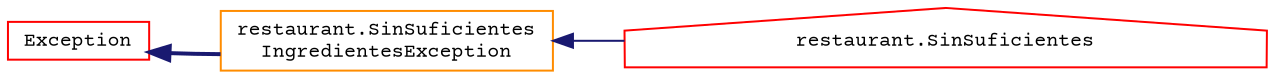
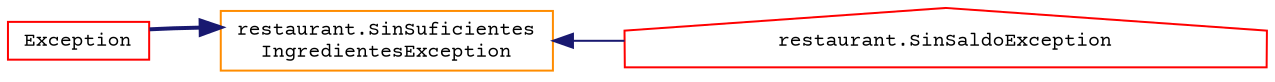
node "restaurant.SinSuficientes": label "restaurant.SinSuficientes" -> "restaurant.SinSaldoException"
edge "restaurant.SinSuficientes IngredientesException" -> "Exception": reversed
